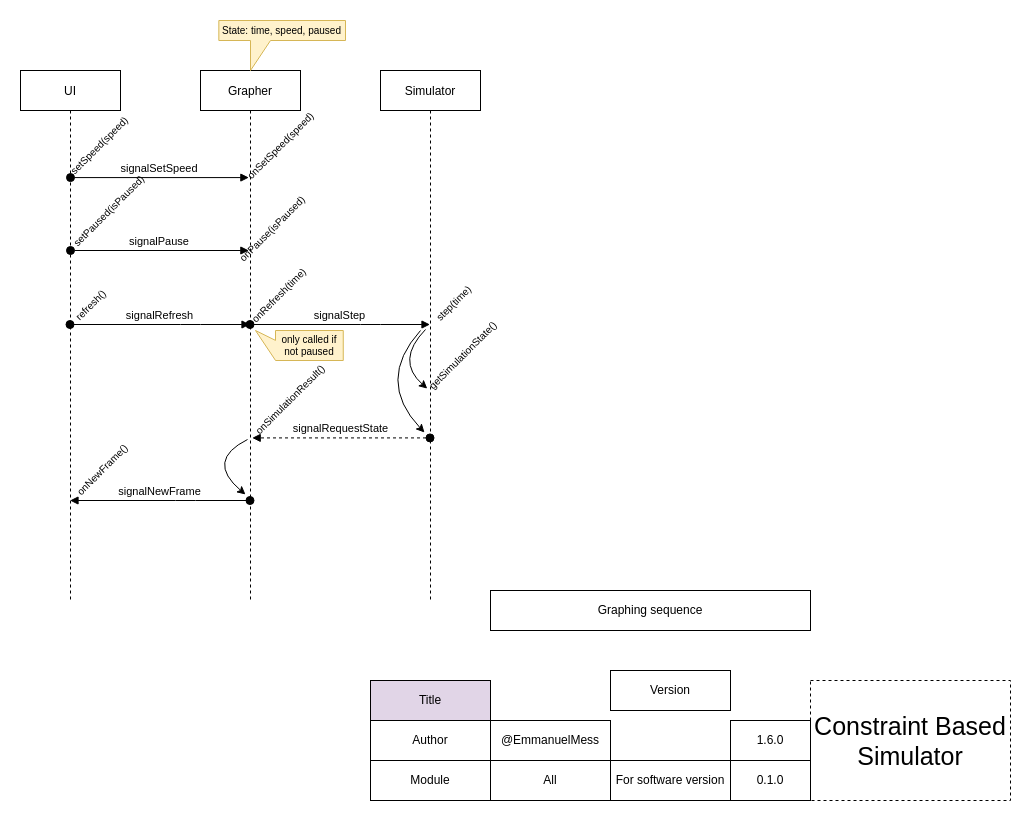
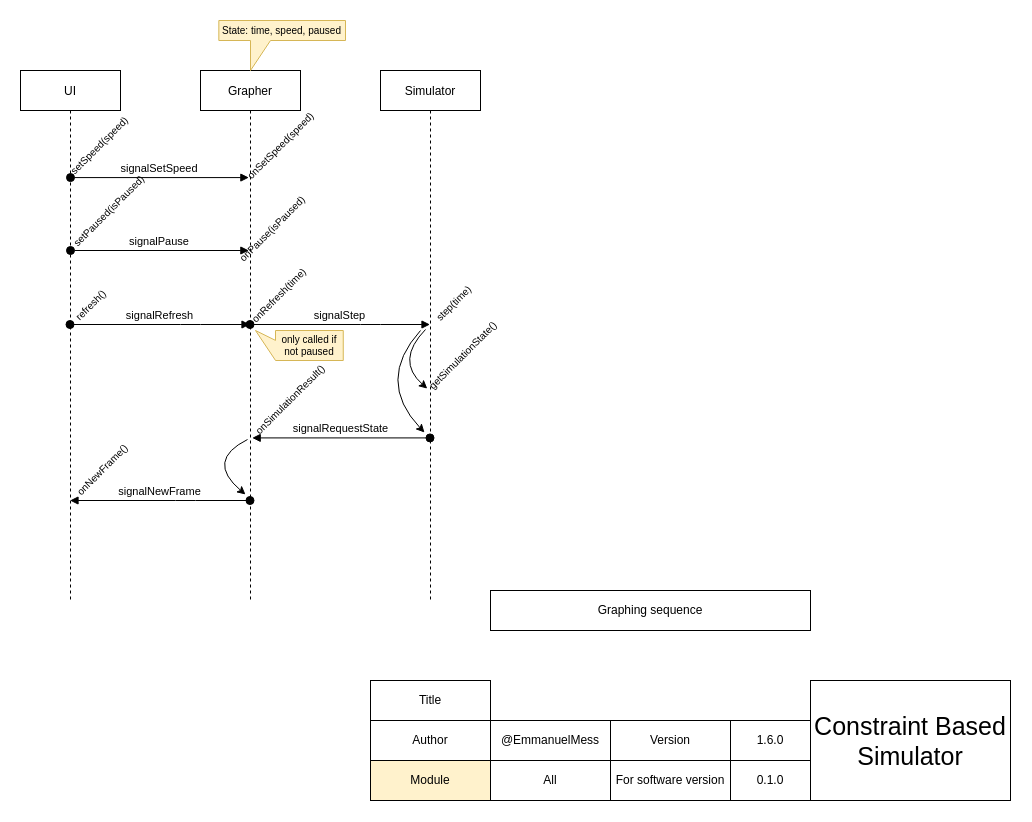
edge "Simulator" -- "onSimulationResult()": style dashed -> solid
node "Version": moved (671, 691) -> (671, 741)
node "Title": fillcolor #e1d5e7 -> #ffffff
node "Constraint Based Simulator": style dashed -> solid
node "Module": fillcolor #ffffff -> #fff2cc
